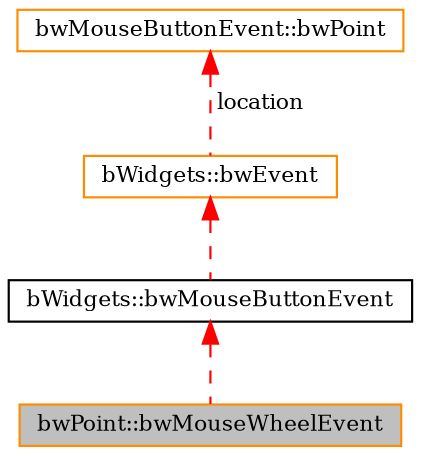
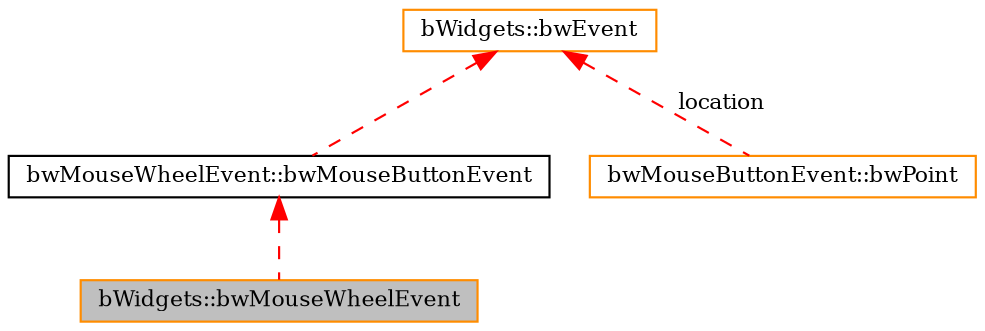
edge "bWidgets::bwEvent" -> "bwMouseButtonEvent::bwPoint": reversed
node "bWidgets::bwMouseButtonEvent": label "bWidgets::bwMouseButtonEvent" -> "bwMouseWheelEvent::bwMouseButtonEvent"
node "bwPoint::bwMouseWheelEvent": label "bwPoint::bwMouseWheelEvent" -> "bWidgets::bwMouseWheelEvent"
